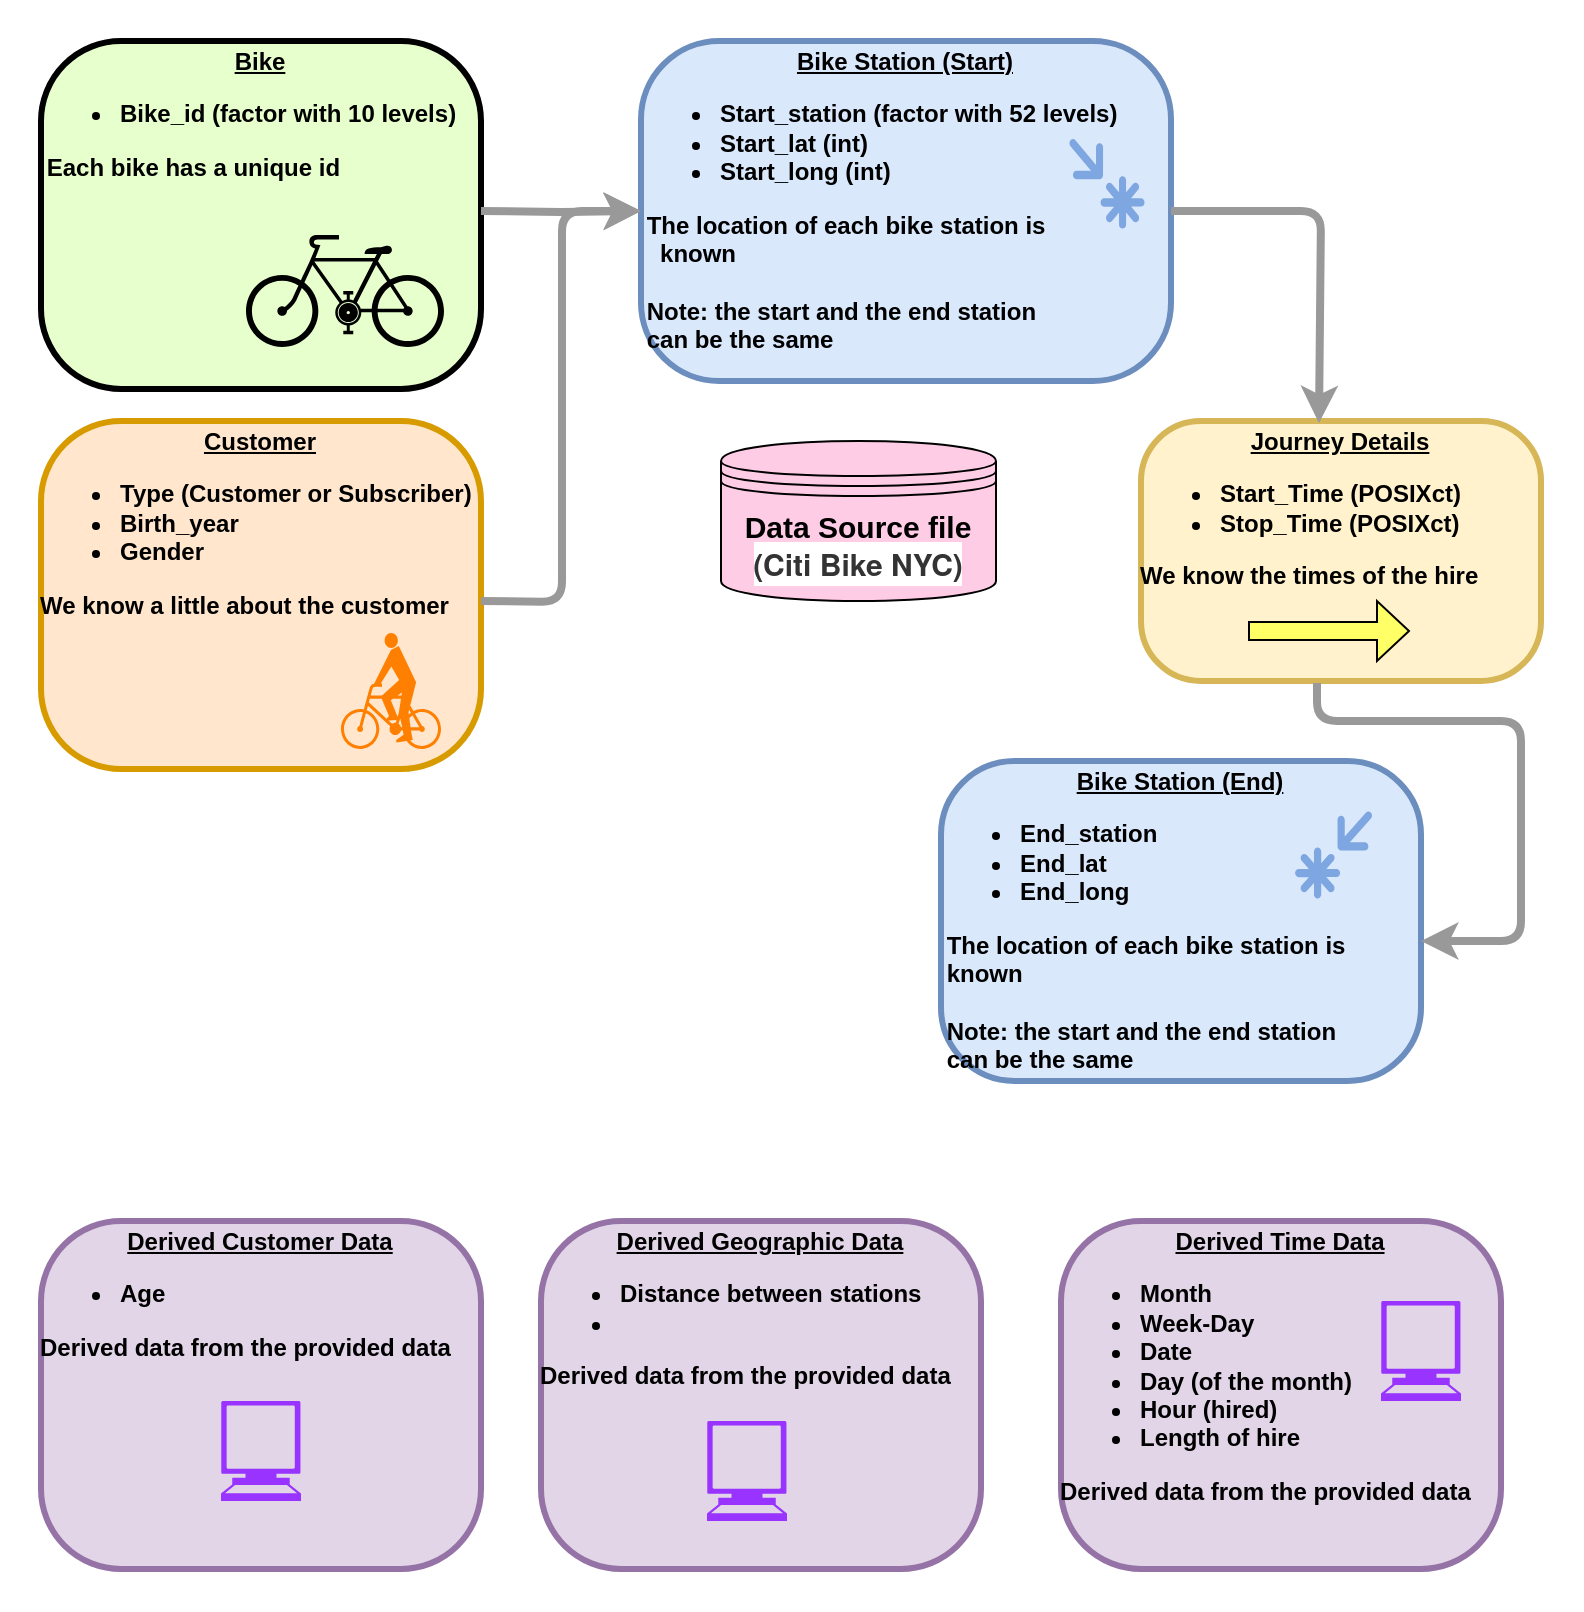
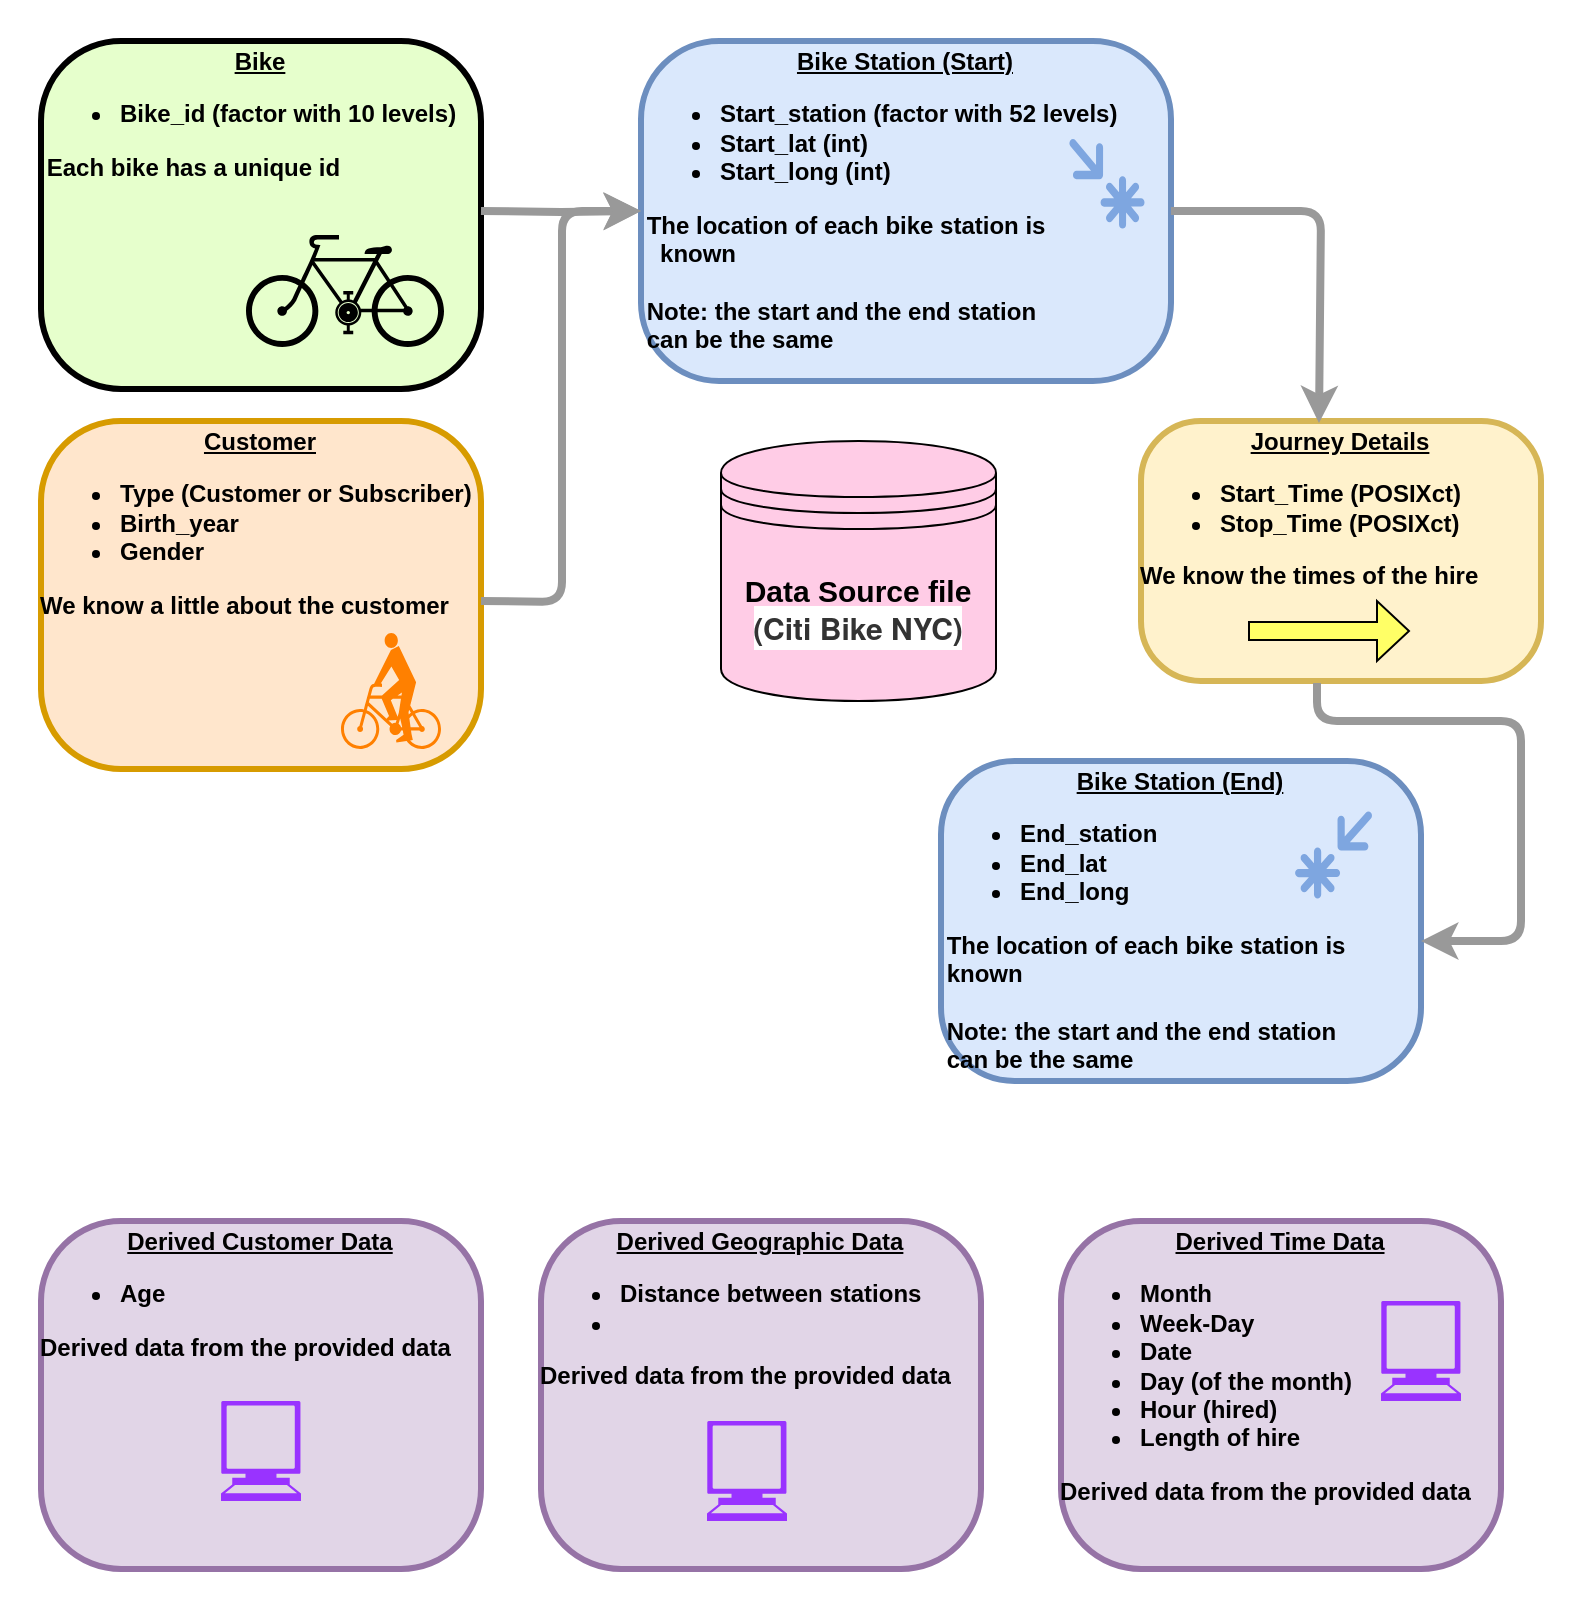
node "Data Source file (Citi Bike NYC)": size 275x160 -> 275x260
